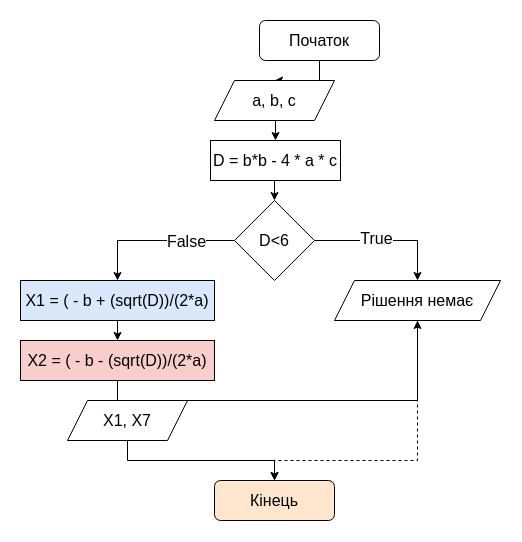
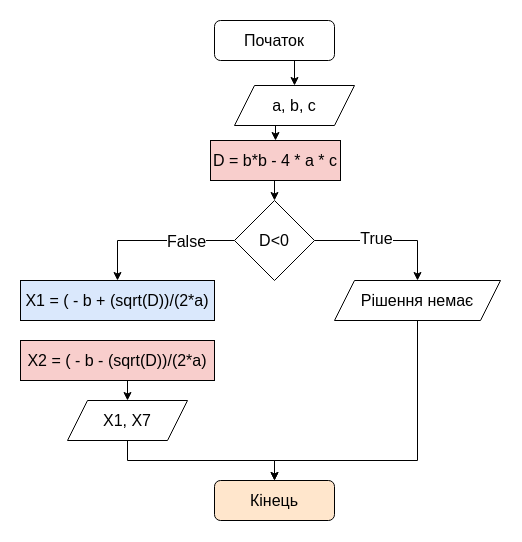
node "Початок": moved (320, 41) -> (275, 41)
node "a, b, c": moved (275, 101) -> (295, 106)
node "D = b*b - 4 * a * c": fillcolor #ffffff -> #f8cecc
node "D<6": label "D<6" -> "D<0"
edge "X1 = ( - b + (sqrt(D))/(2*a)" -> "X2 = ( - b - (sqrt(D))/(2*a)": removed
edge "X2 = ( - b - (sqrt(D))/(2*a)" -> "Рішення немає": now "X2 = ( - b - (sqrt(D))/(2*a)" -> "X1, X7"
edge "Рішення немає" -> "Кінець": style dashed -> solid
